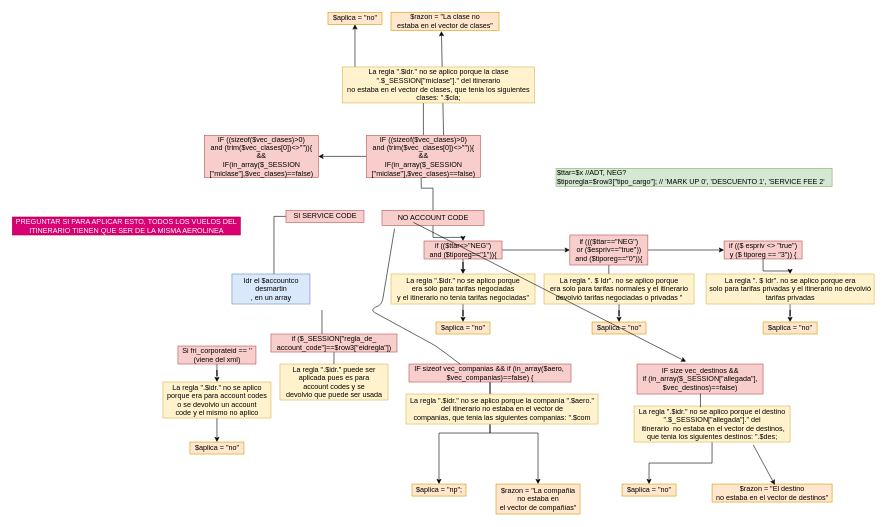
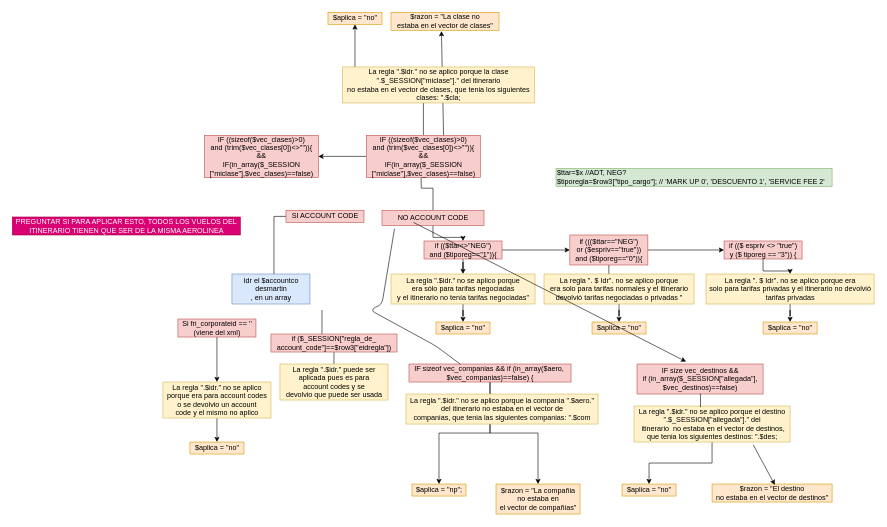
node "SI SERVICE CODE": label "SI SERVICE CODE" -> "SI ACCOUNT CODE"
node "Si fri_corporateid == '' (viene del xml)": moved (217, 355) -> (217, 328)
